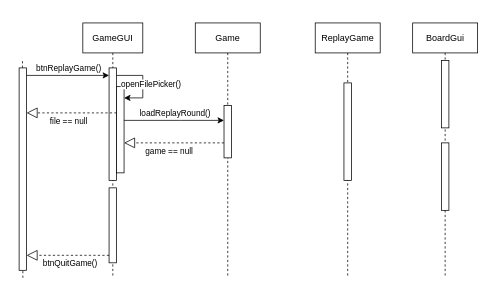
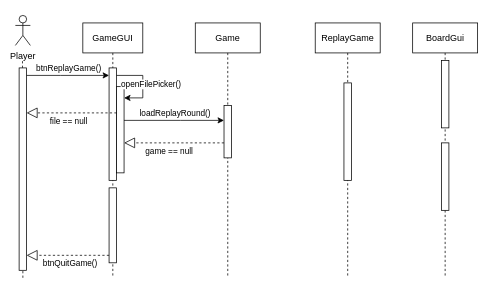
node "Player": added
